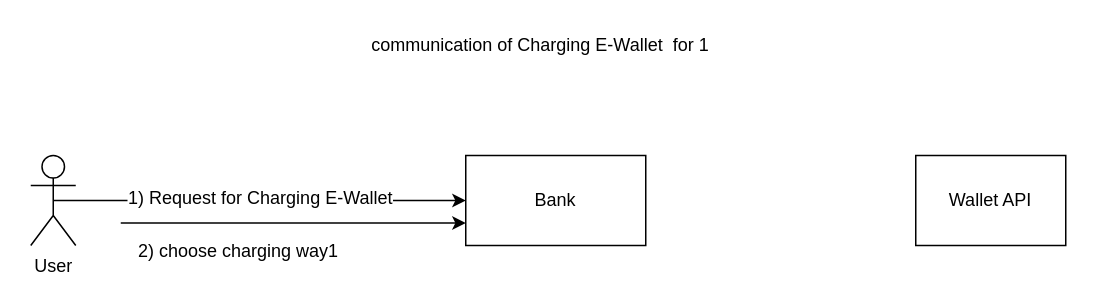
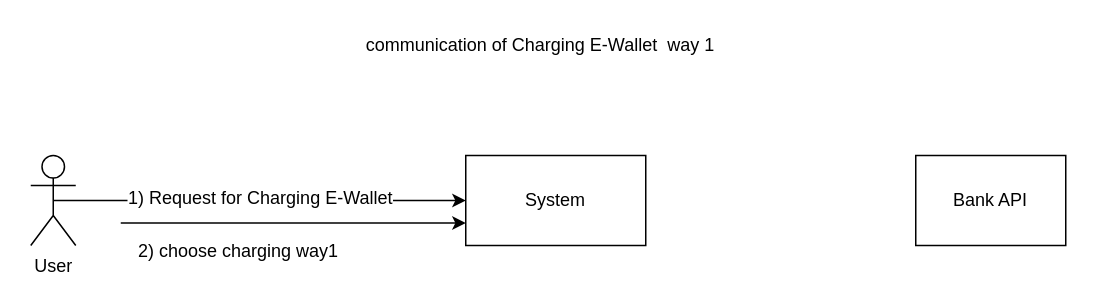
node "communication of Charging E-Wallet for 1": label "communication of Charging E-Wallet for 1" -> "communication of Charging E-Wallet way 1"
node "Bank": label "Bank" -> "System"
node "Wallet API": label "Wallet API" -> "Bank API"
